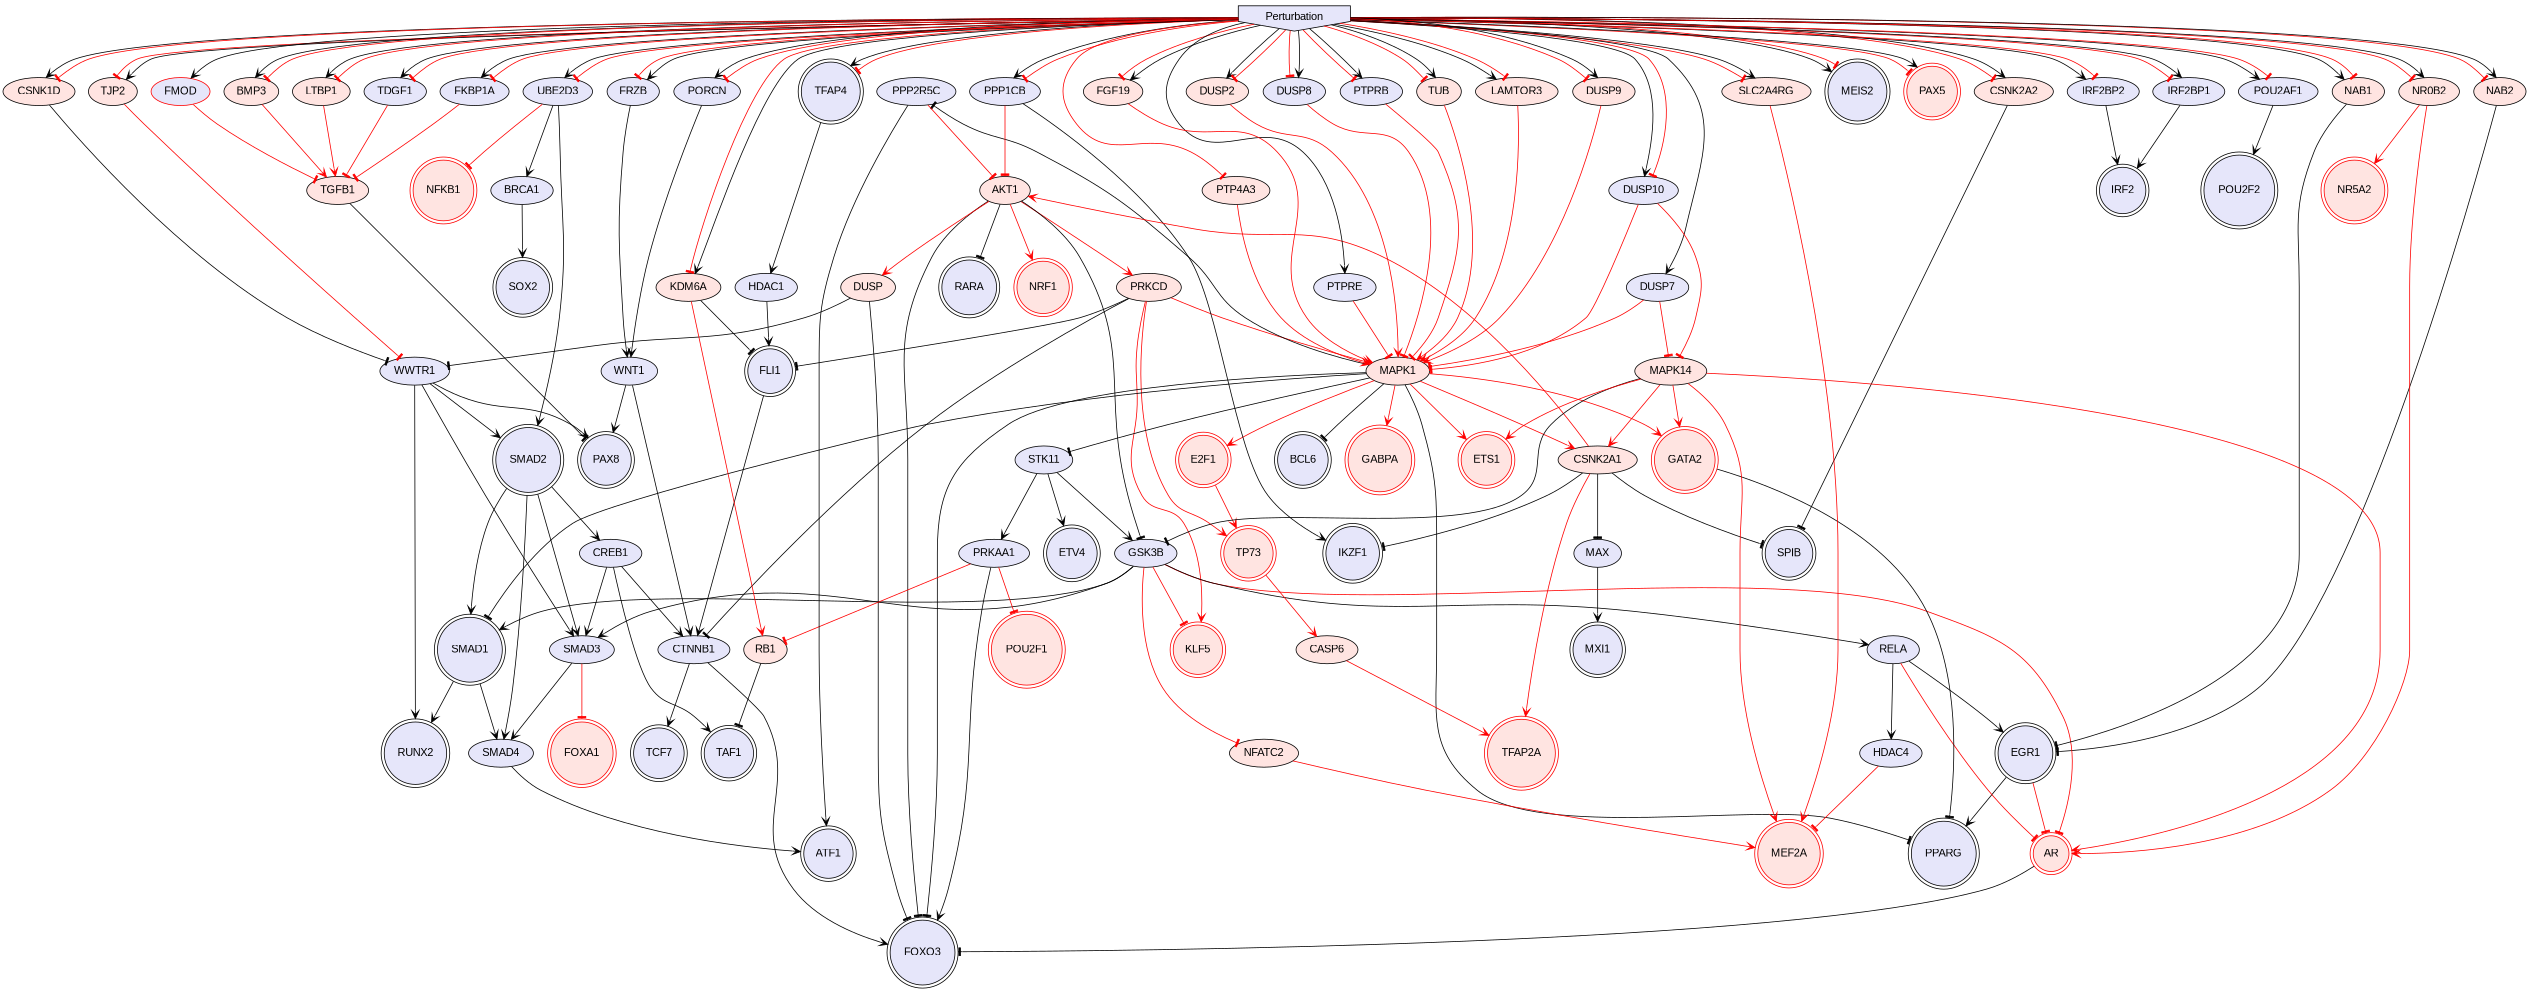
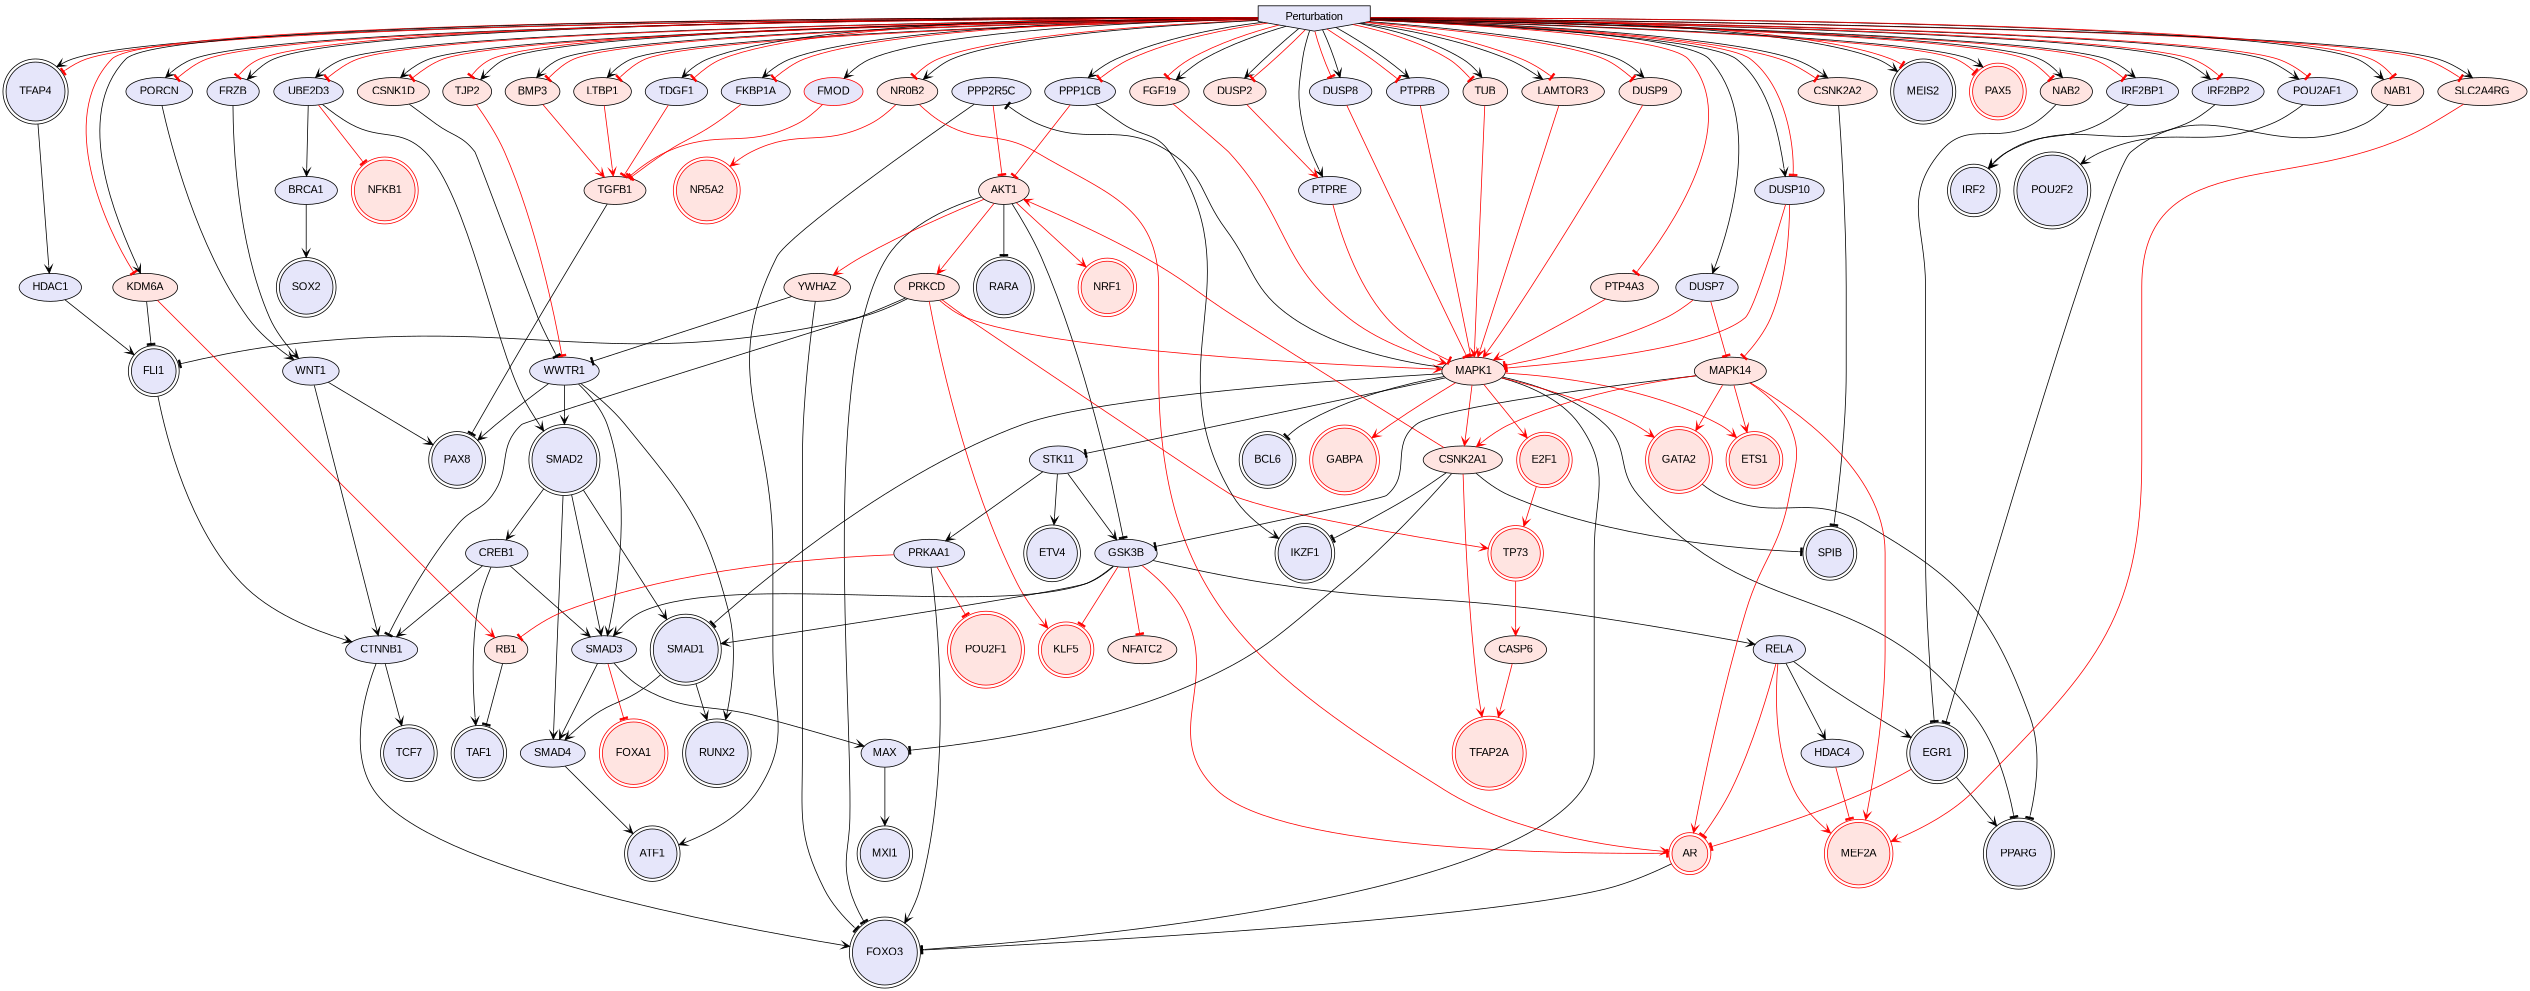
edge "DUSP2" -> "MAPK1": now "DUSP2" -> "PTPRE"
node "DUSP": label "DUSP" -> "YWHAZ"
edge "SMAD3" -> "MAX": added
edge "NFATC2" -> "MEF2A": now "RELA" -> "MEF2A"
